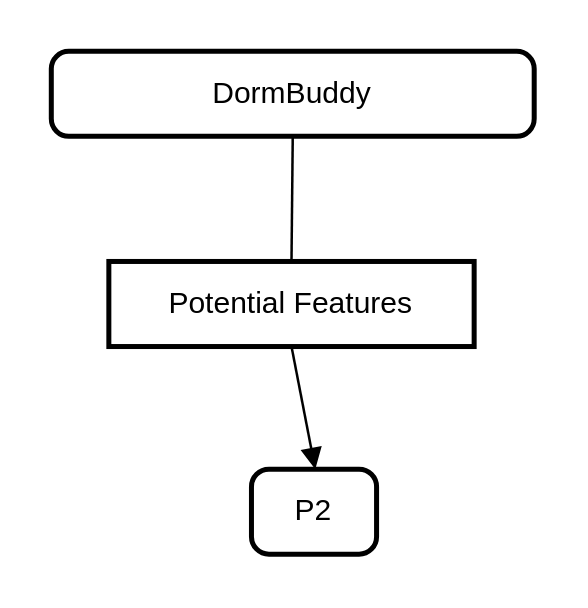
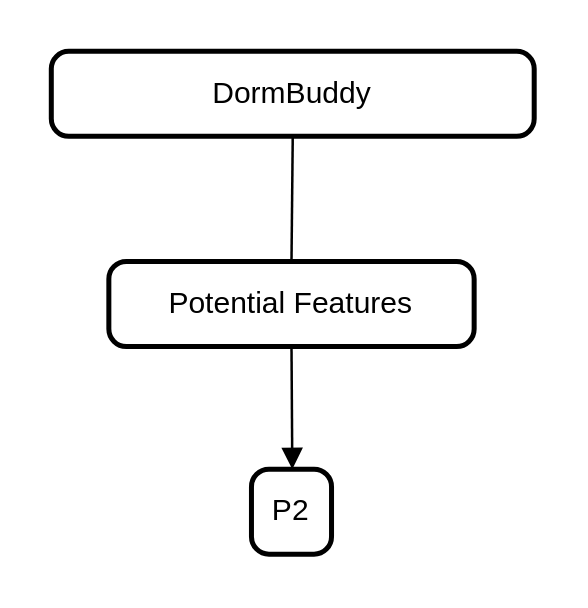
node "Potential Features": shape rectangle -> rounded rectangle
node "P2": size 125x85 -> 80x85
